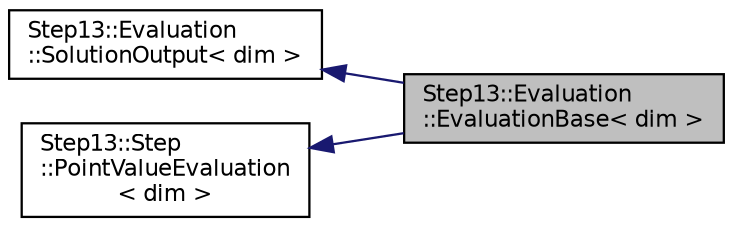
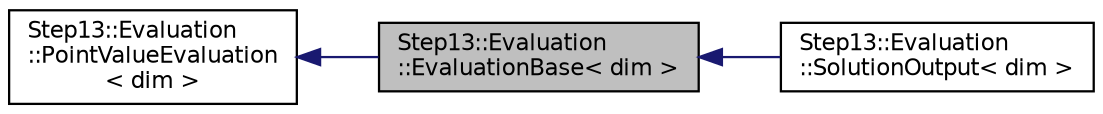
edge "Step13::Evaluation ::EvaluationBase< dim >" -> "Step13::Evaluation ::SolutionOutput< dim >": reversed
node "Step13::Step ::PointValueEvaluation < dim >": label "Step13::Step ::PointValueEvaluation < dim >" -> "Step13::Evaluation ::PointValueEvaluation < dim >"
